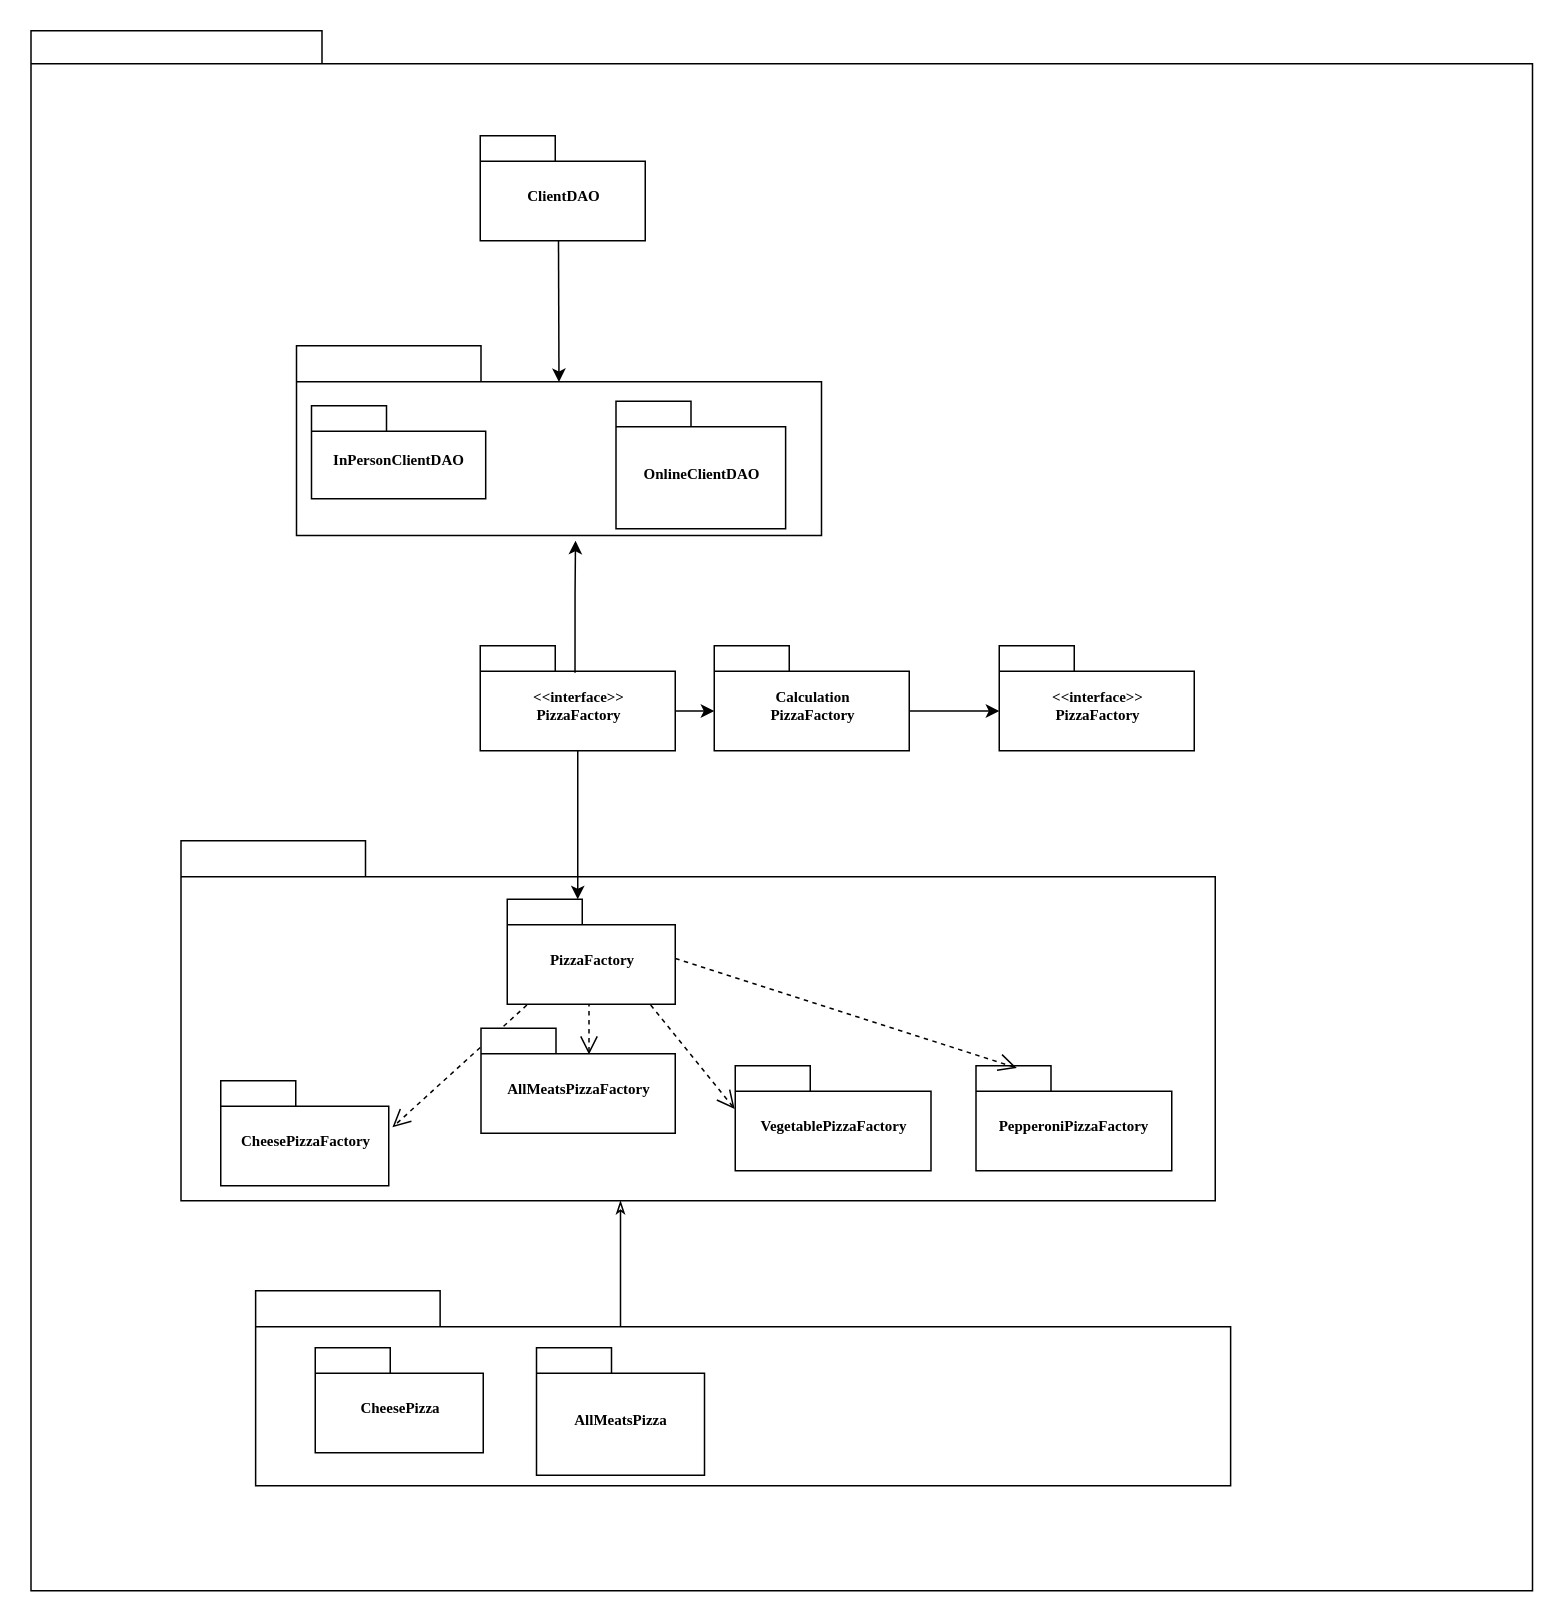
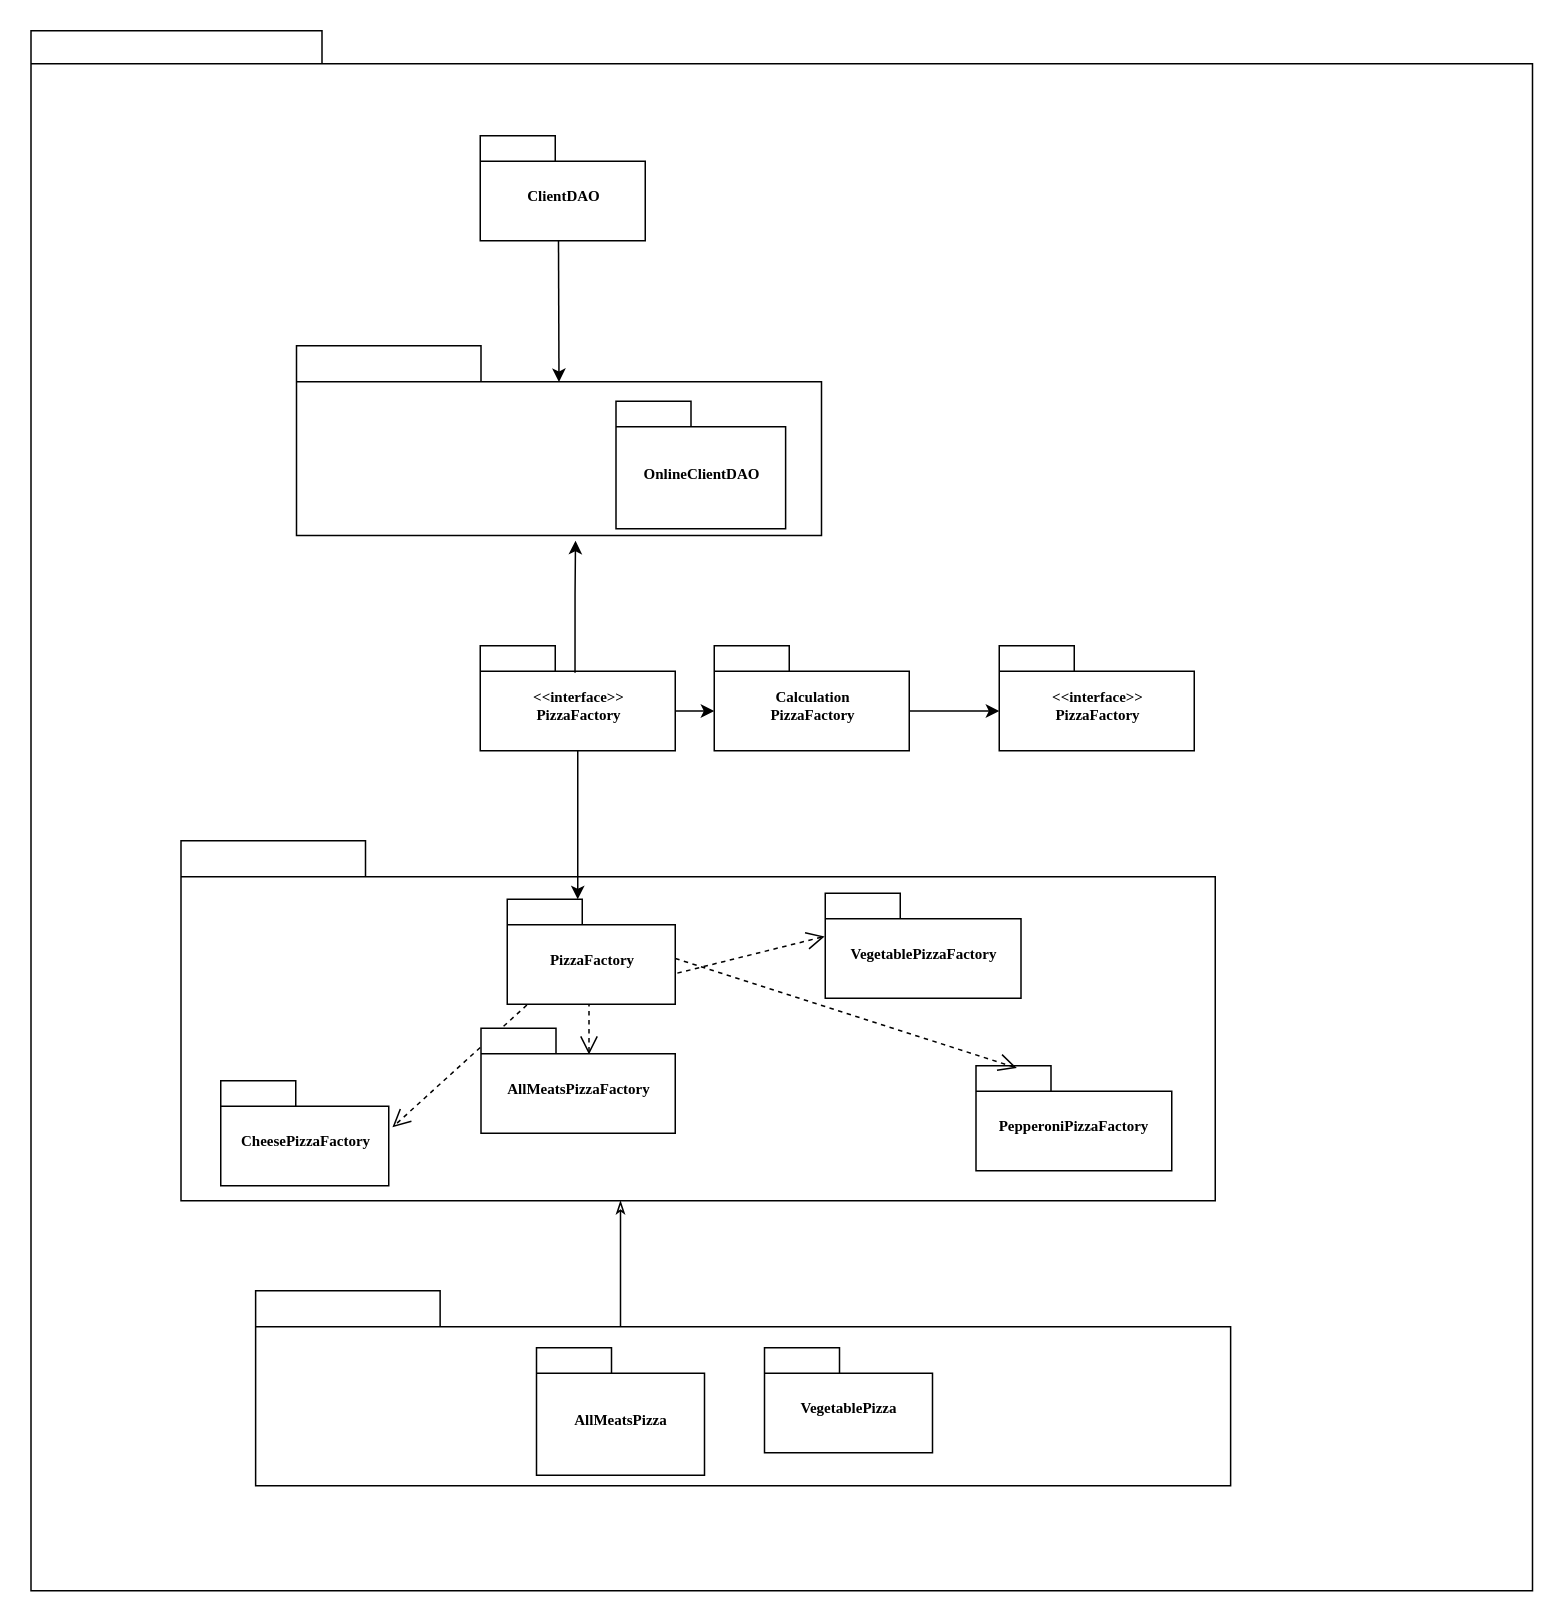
node "InPersonClientDAO": removed
node "VegetablePizzaFactory": moved (833, 1118) -> (923, 946)
node "CheesePizza": removed
node "VegetablePizza": added
